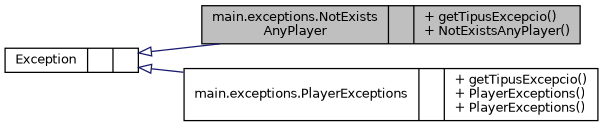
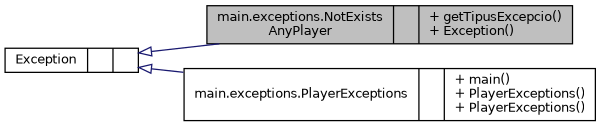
node "main.exceptions.NotExists": text "+ NotExistsAnyPlayer()" -> "+ Exception()"
node "main.exceptions.PlayerExceptions": text "+ getTipusExcepcio()" -> "+ main()"
